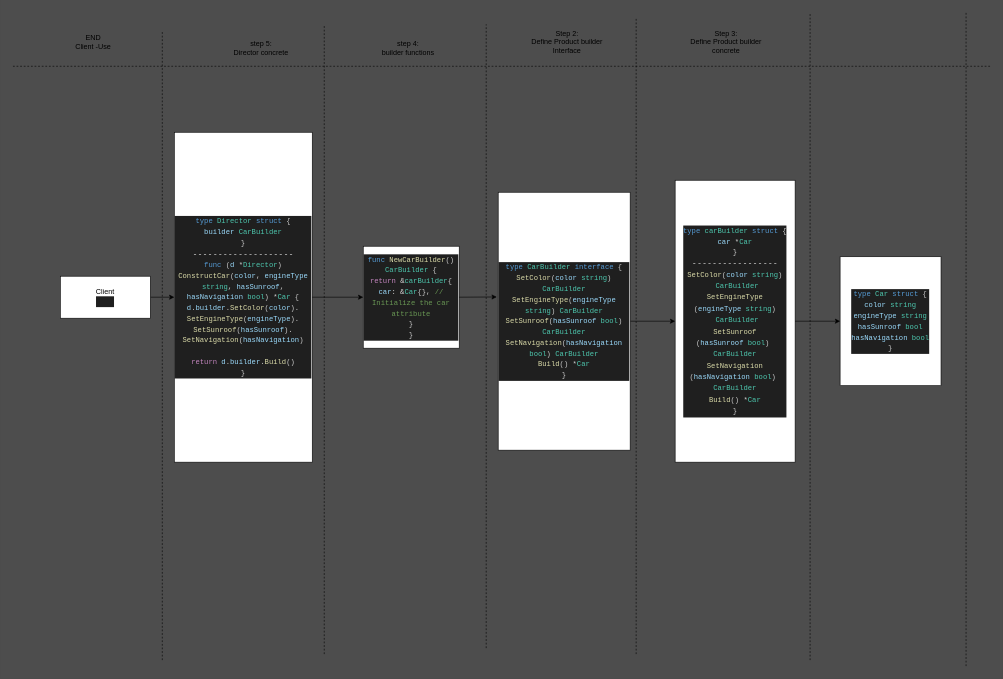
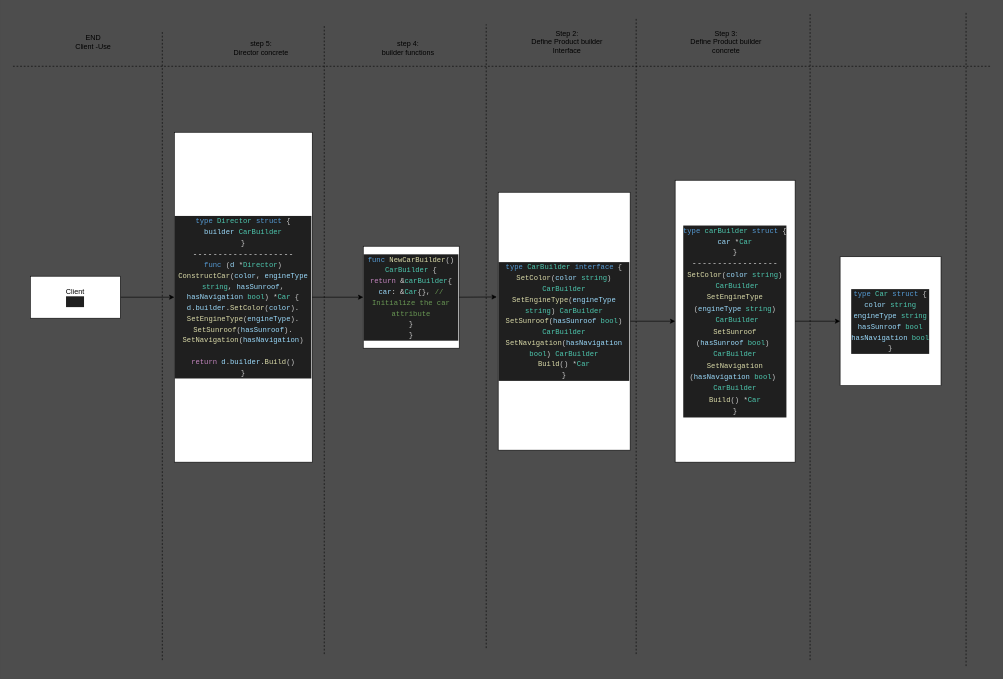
node "Client": moved (105, 297) -> (75, 297)
